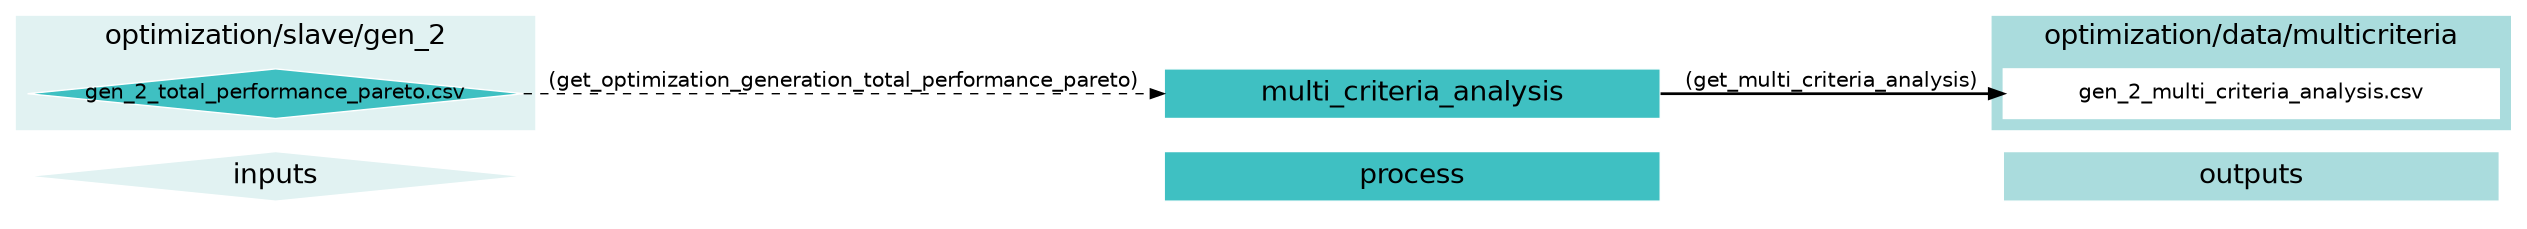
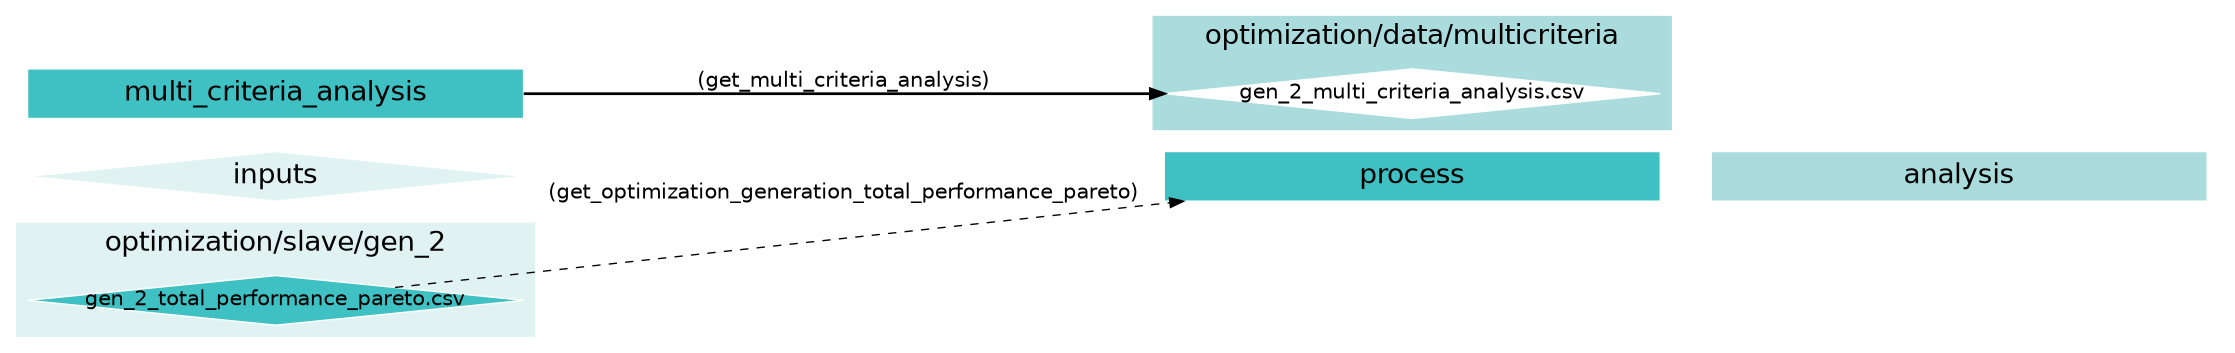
edge "gen_2_total_performance_pareto.csv" -> "multi_criteria_analysis": now "gen_2_total_performance_pareto.csv" -> "process"
node "gen_2_multi_criteria_analysis.csv": shape box -> diamond
node "outputs": label "outputs" -> "analysis"
